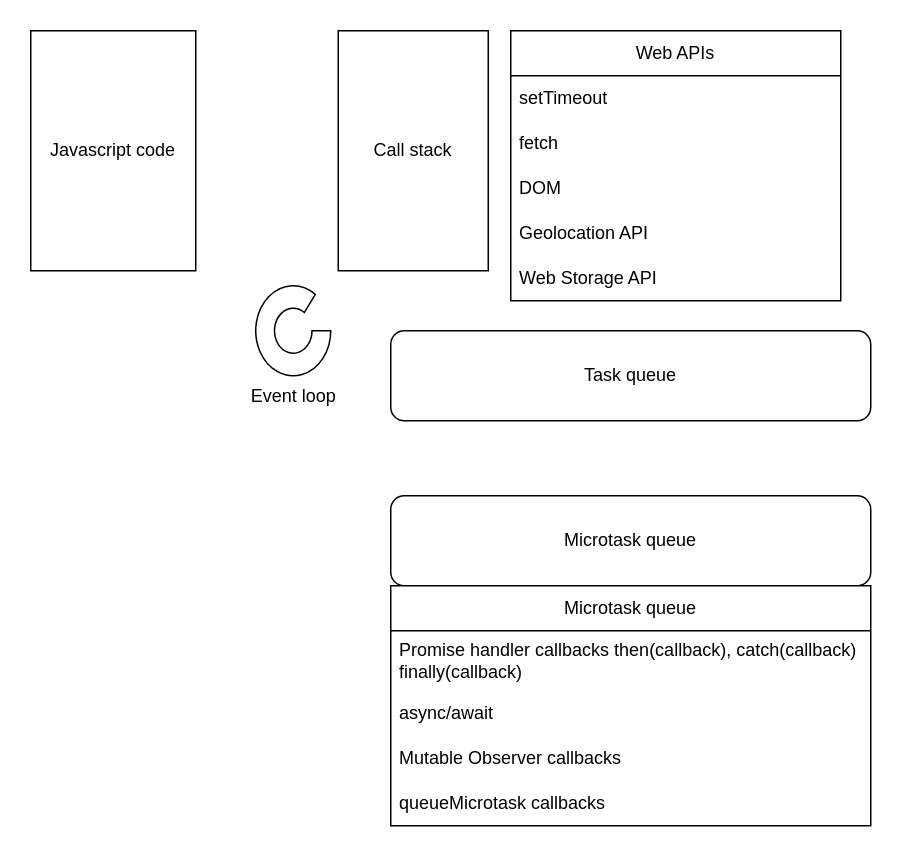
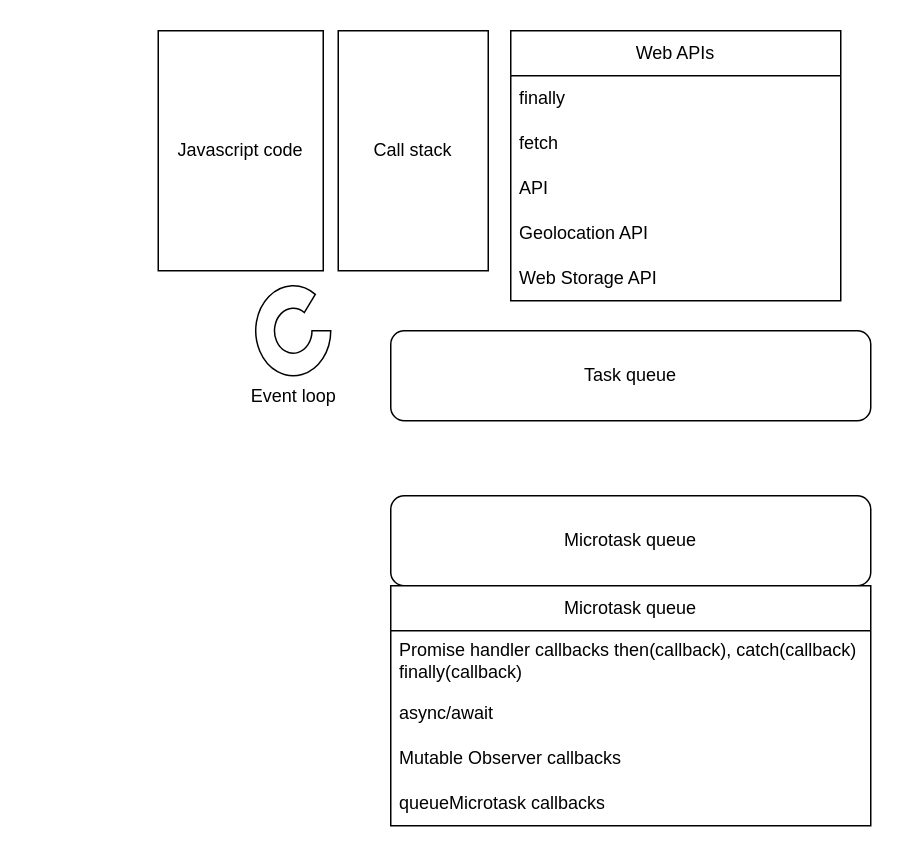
node "setTimeout": label "setTimeout" -> "finally"
node "Javascript code": moved (113, 151) -> (241, 151)
node "DOM": label "DOM" -> "API"
